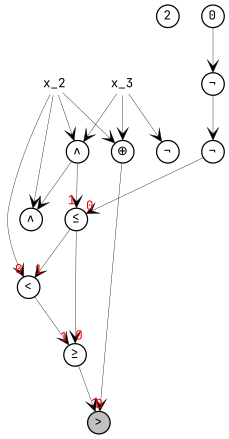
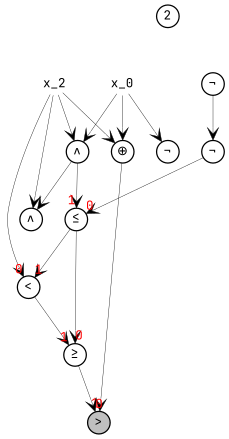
node "0": removed
node "x_3": label "x_3" -> "x_0"
